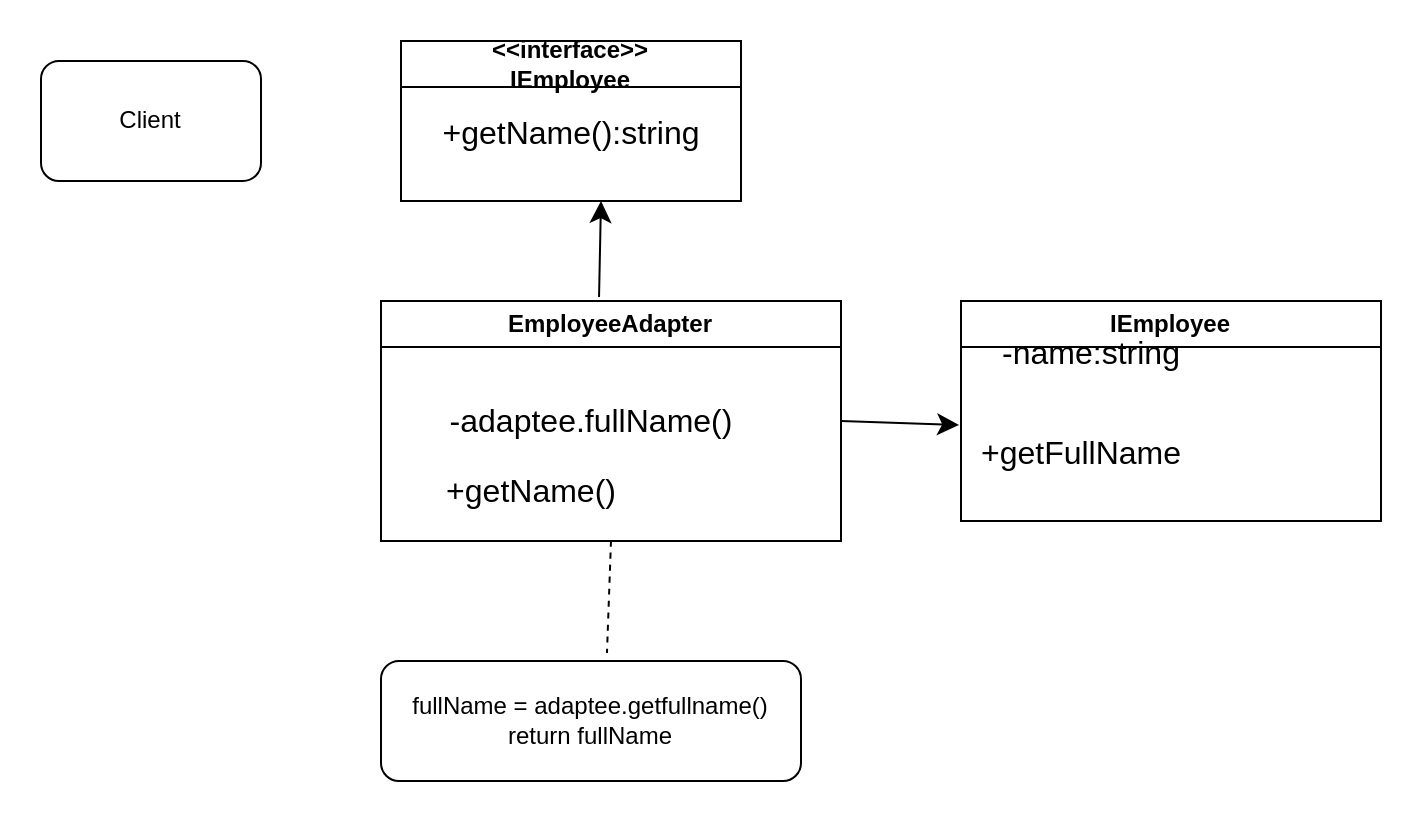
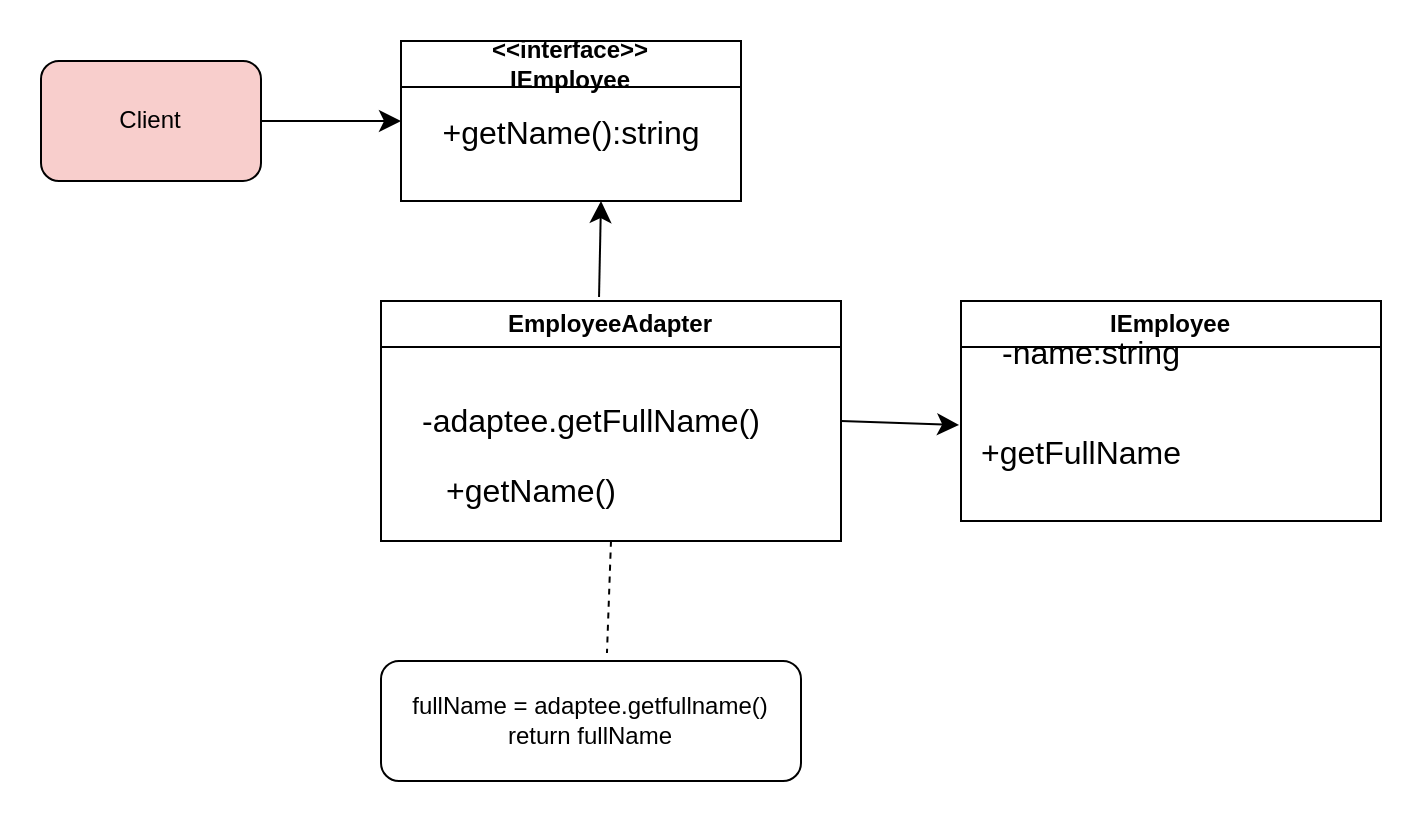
node "Client": fillcolor #ffffff -> #f8cecc
edge "Client" -> "<<interface>> IEmployee": added
node "-adaptee.fullName()": label "-adaptee.fullName()" -> "-adaptee.getFullName()"
